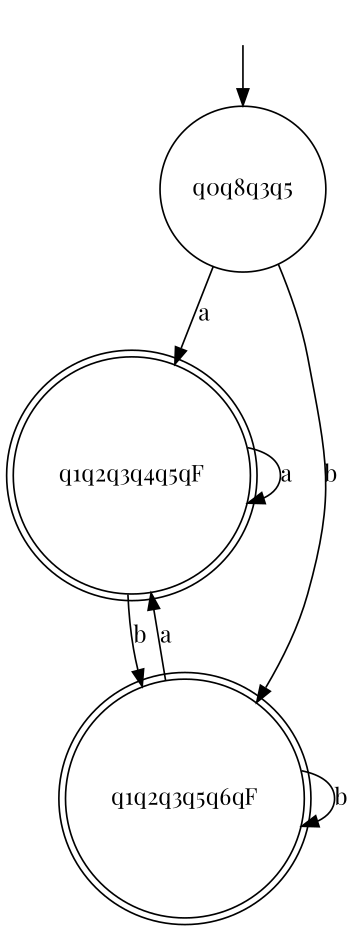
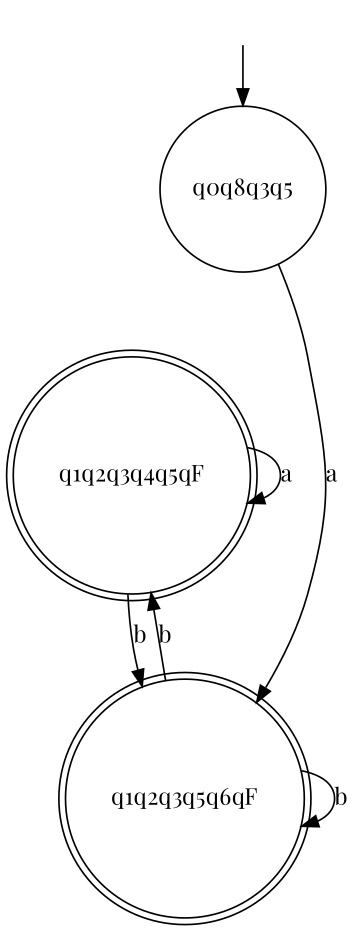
edge "q0q8q3q5" -> "q1q2q3q4q5qF": removed, label "a"
edge "q0q8q3q5" -> "q1q2q3q5q6qF": label "b" -> "a"
edge "q1q2q3q5q6qF" -> "q1q2q3q4q5qF": label "a" -> "b"
